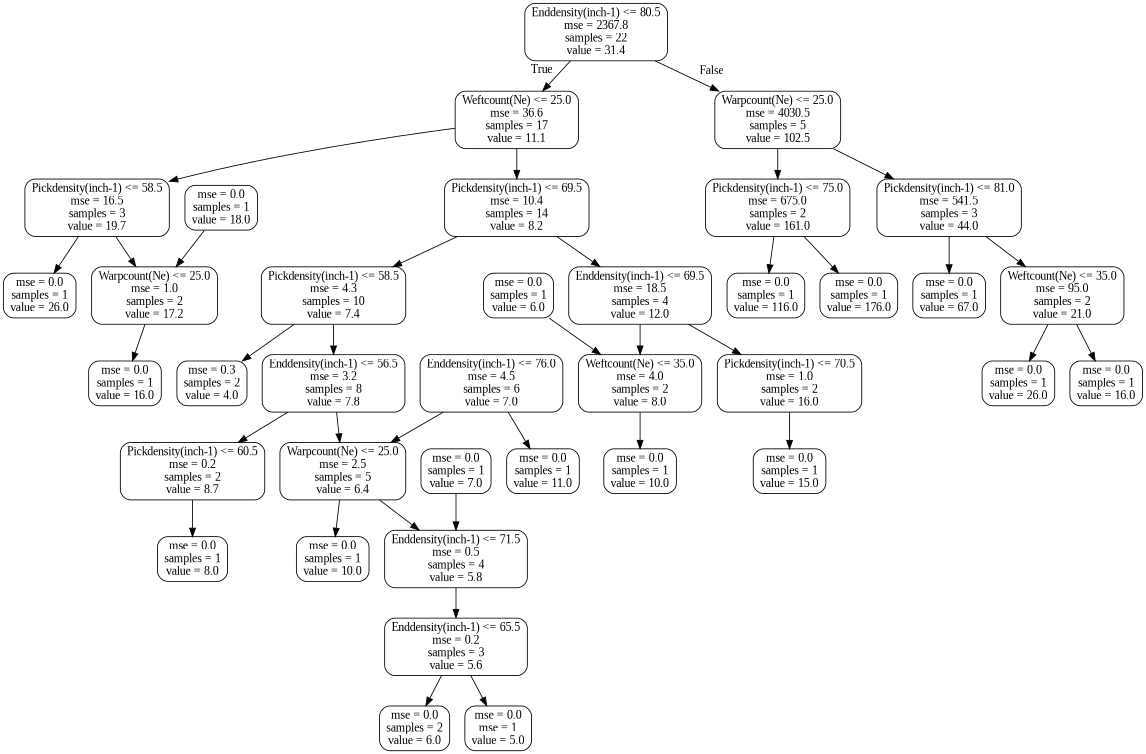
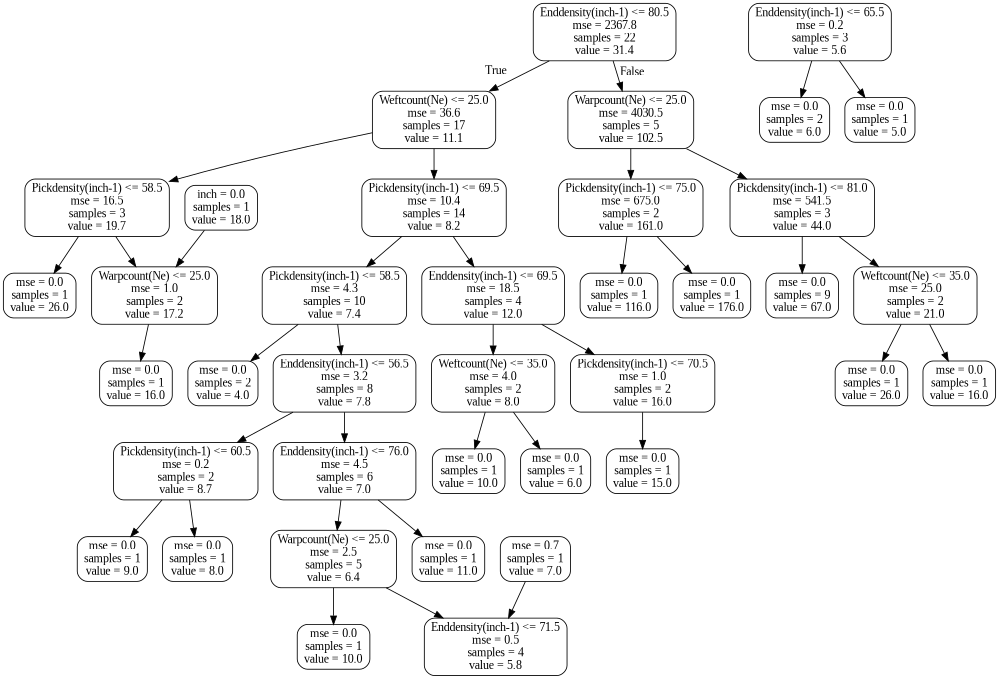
node "mse = 0.0 samples = 1 value = 18.0": label "mse = 0.0 samples = 1 value = 18.0" -> "inch = 0.0 samples = 1 value = 18.0"
node "mse = 0.0 samples = 1 value = 67.0": label "mse = 0.0 samples = 1 value = 67.0" -> "mse = 0.0 samples = 9 value = 67.0"
node "Weftcount(Ne) <= 35.0 mse = 95.0 samples = 2 value = 21.0": label "Weftcount(Ne) <= 35.0 mse = 95.0 samples = 2 value = 21.0" -> "Weftcount(Ne) <= 35.0 mse = 25.0 samples = 2 value = 21.0"
edge "mse = 0.0 samples = 1 value = 6.0" -> "Weftcount(Ne) <= 35.0 mse = 4.0 samples = 2 value = 8.0": reversed
node "mse = 0.3 samples = 2 value = 4.0": label "mse = 0.3 samples = 2 value = 4.0" -> "mse = 0.0 samples = 2 value = 4.0"
edge "Enddensity(inch-1) <= 56.5 mse = 3.2 samples = 8 value = 7.8" -> "Warpcount(Ne) <= 25.0 mse = 2.5 samples = 5 value = 6.4": now "Enddensity(inch-1) <= 56.5 mse = 3.2 samples = 8 value = 7.8" -> "Enddensity(inch-1) <= 76.0 mse = 4.5 samples = 6 value = 7.0"
node "mse = 0.0 samples = 1 value = 7.0": label "mse = 0.0 samples = 1 value = 7.0" -> "mse = 0.7 samples = 1 value = 7.0"
node "mse = 0.0 samples = 1 value = 9.0": added
edge "Enddensity(inch-1) <= 71.5 mse = 0.5 samples = 4 value = 5.8" -> "Enddensity(inch-1) <= 65.5 mse = 0.2 samples = 3 value = 5.6": removed
node "mse = 0.0 mse = 1 value = 5.0": label "mse = 0.0 mse = 1 value = 5.0" -> "mse = 0.0 samples = 1 value = 5.0"
